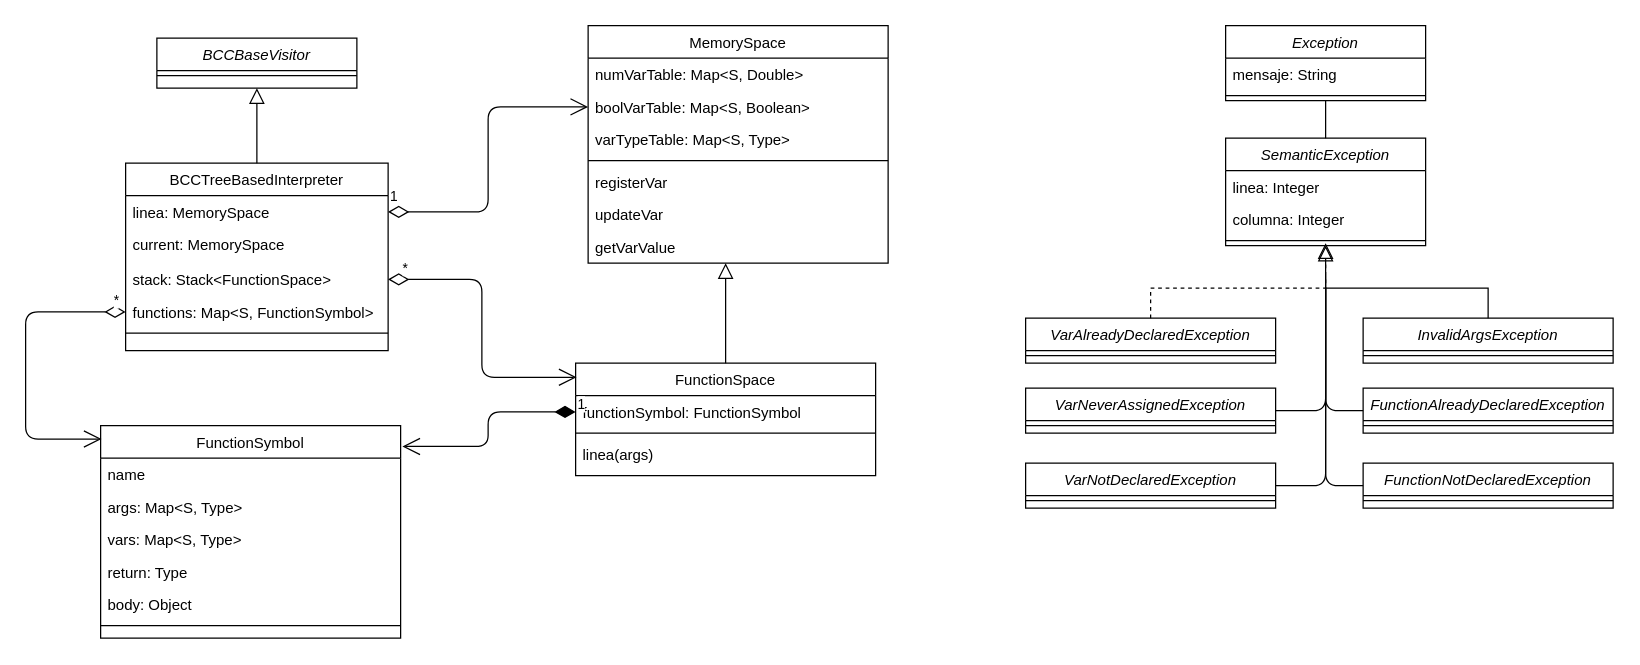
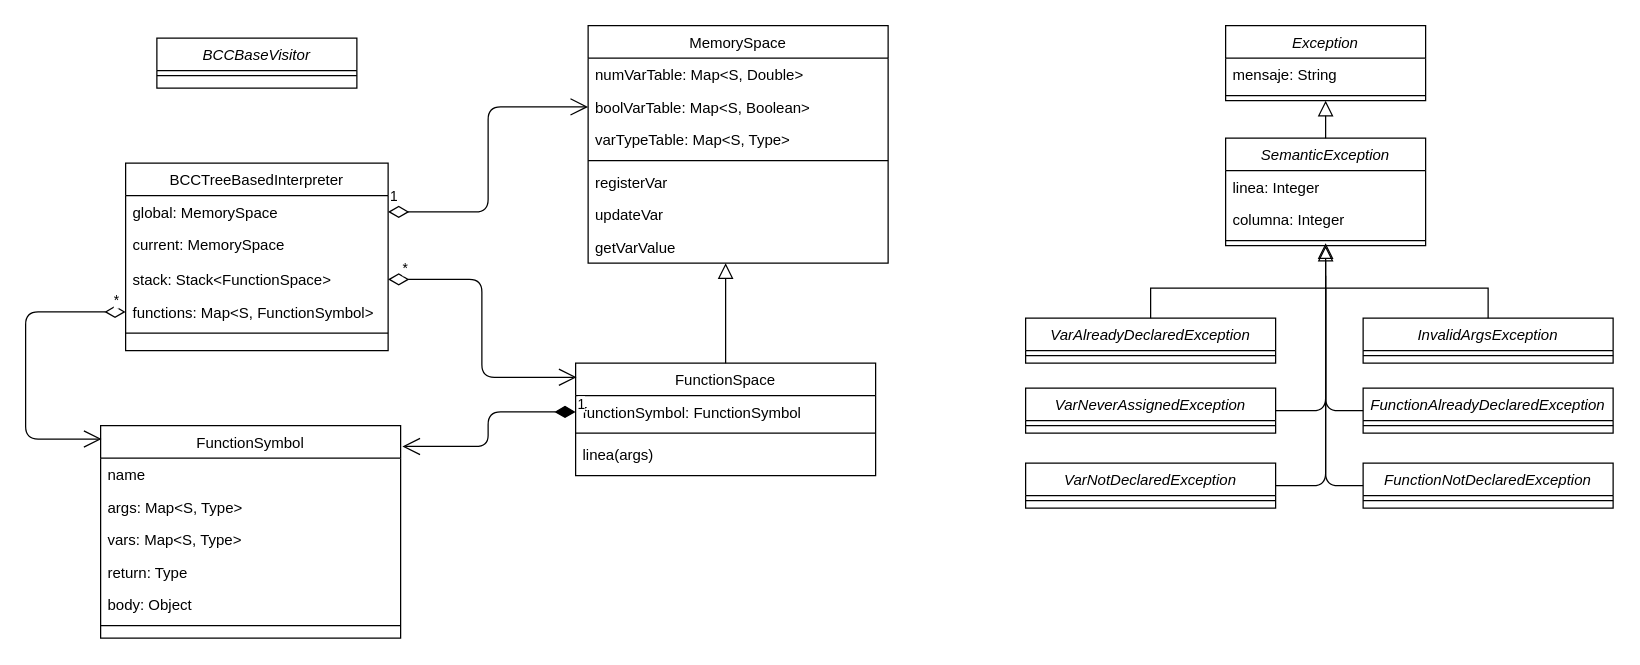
edge "Exception" -- "SemanticException": arrowhead none -> block
edge "BCCTreeBasedInterpreter" -> "BCCBaseVisitor": removed
node "linea: MemorySpace": label "linea: MemorySpace" -> "global: MemorySpace"
edge "VarAlreadyDeclaredException" -> "SemanticException": style dashed -> solid
